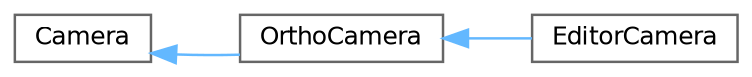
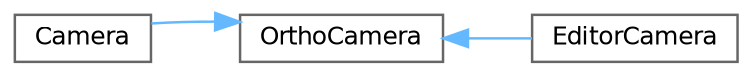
edge "OrthoCamera" -> "Camera": reversed
